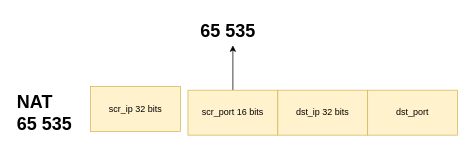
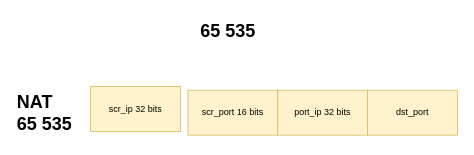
edge "scr_port 16 bits" -> "65 535": removed
node "dst_ip 32 bits": label "dst_ip 32 bits" -> "port_ip 32 bits"
